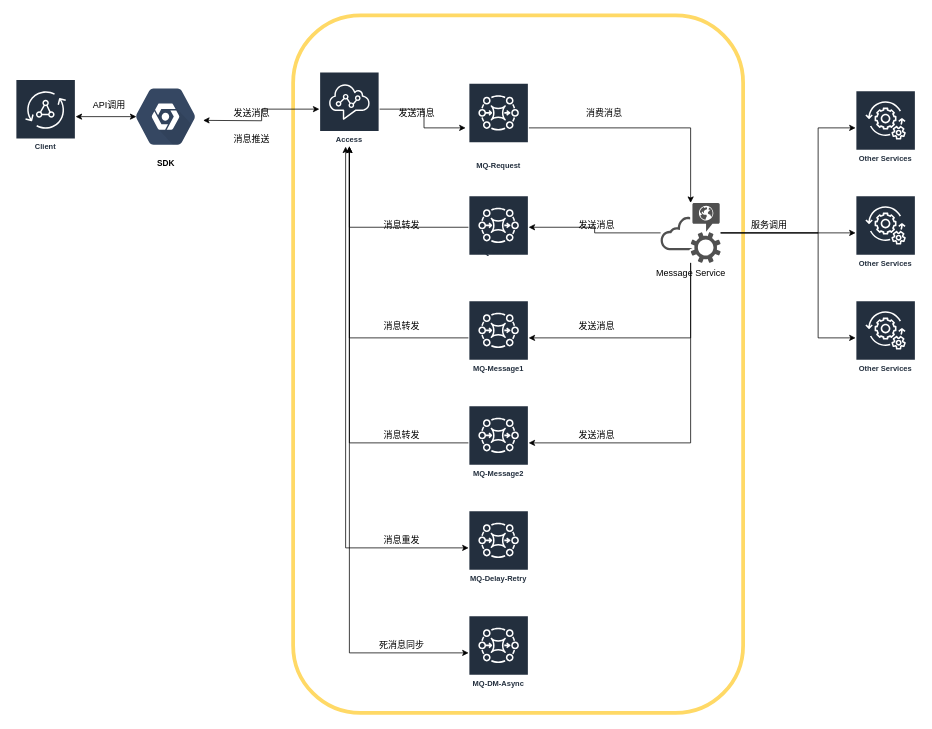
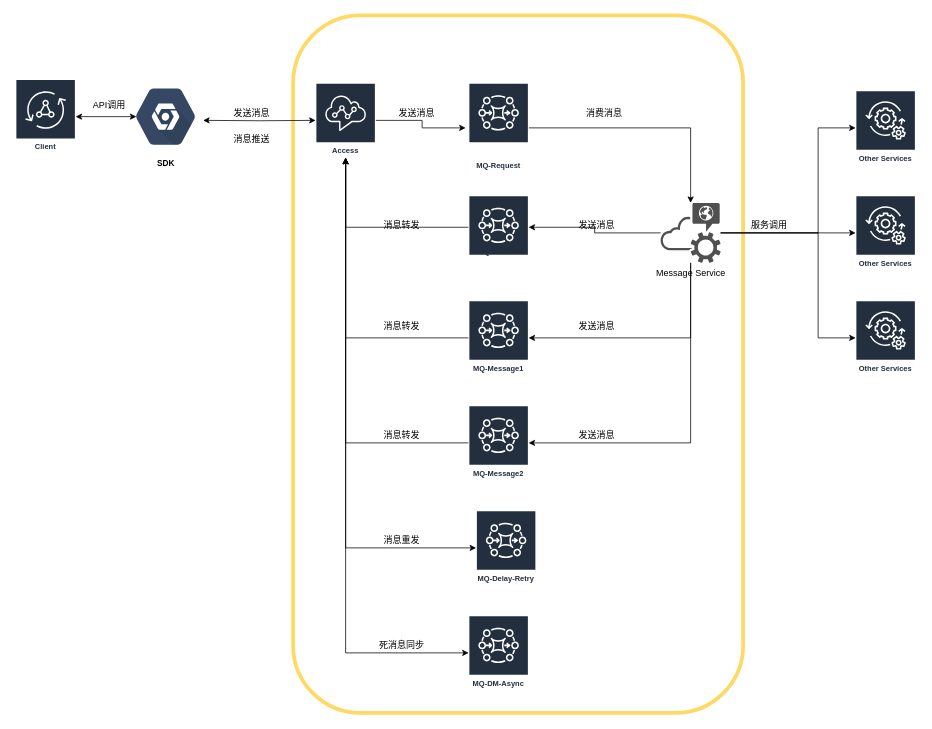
node "Access": moved (349, 109) -> (345, 120)
node "MQ-Delay-Retry": moved (498, 548) -> (506, 548)
